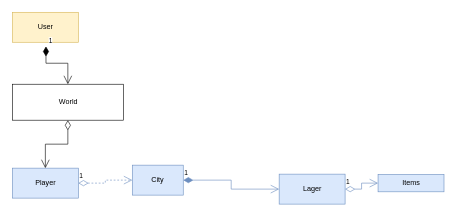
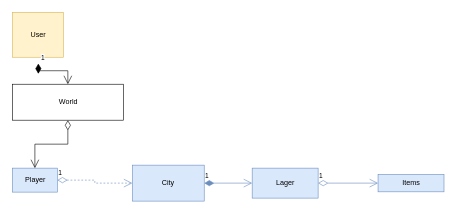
node "User": size 66x30 -> 51x45
node "City": size 51x30 -> 72x36
node "Player": size 66x30 -> 45x24
node "Lager": moved (312, 189) -> (285, 183)
